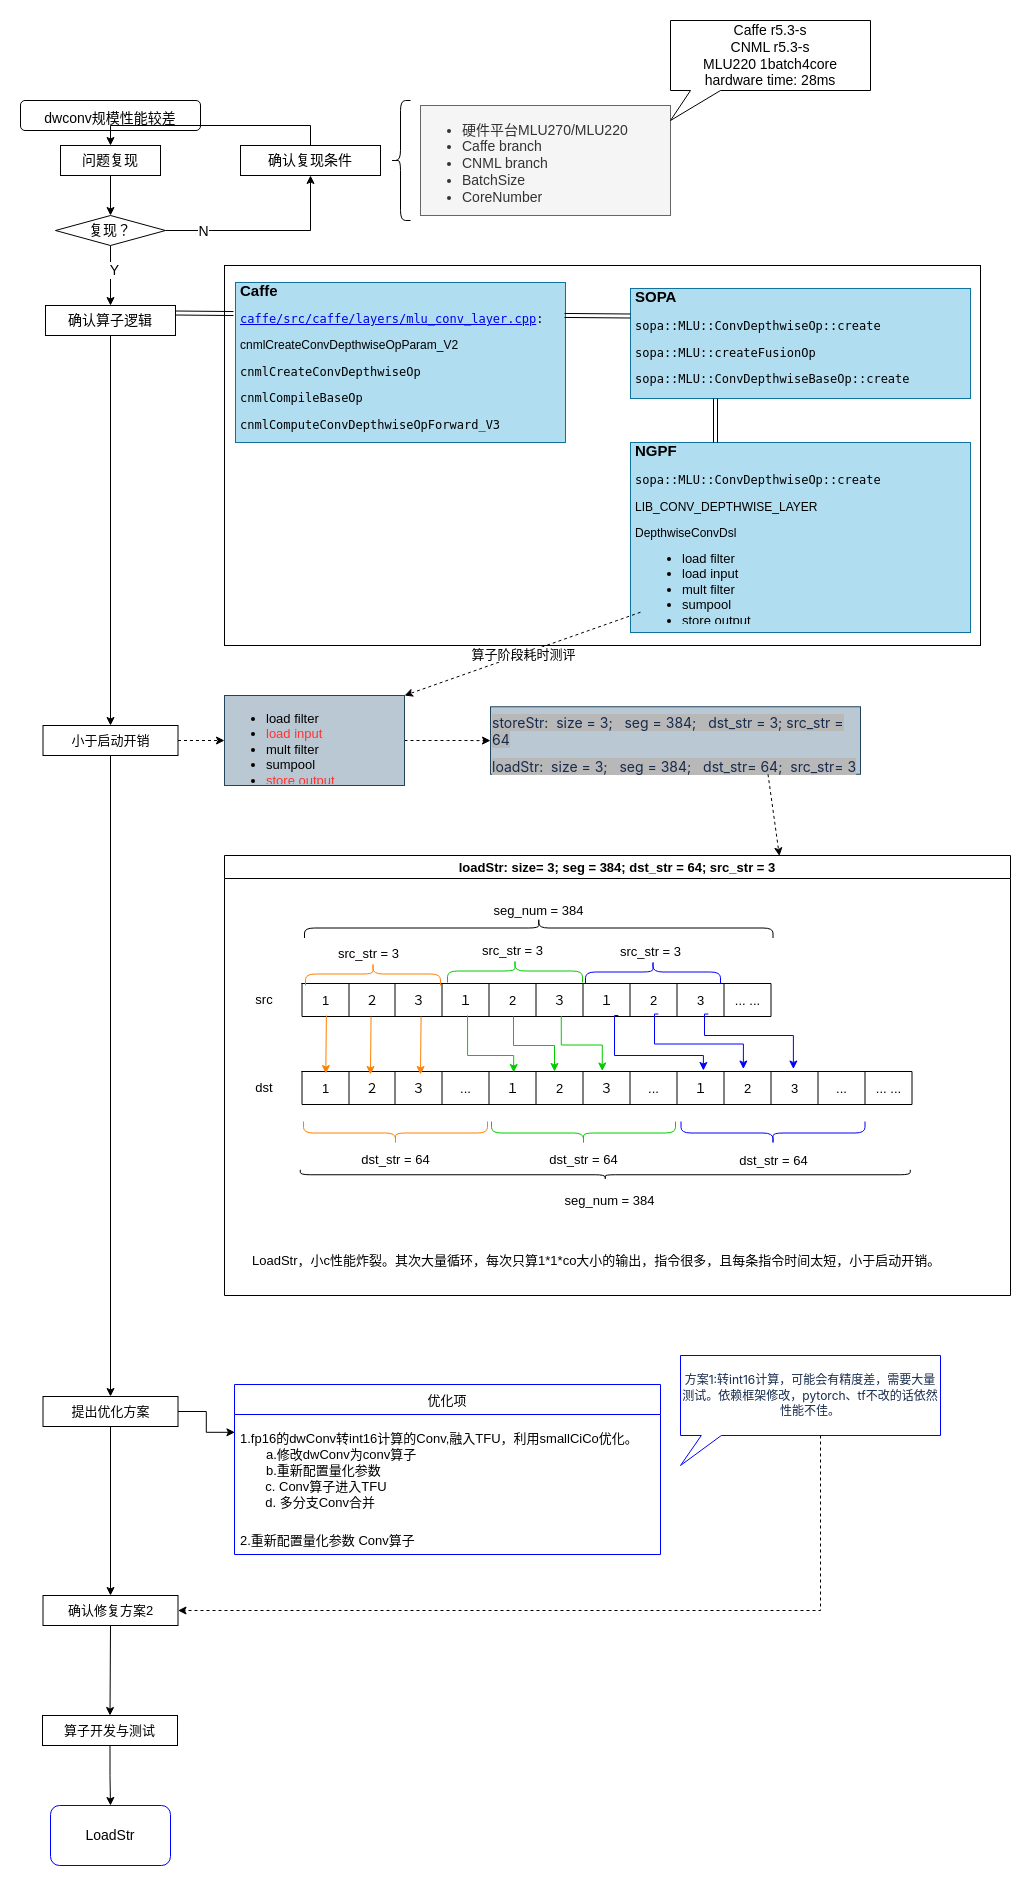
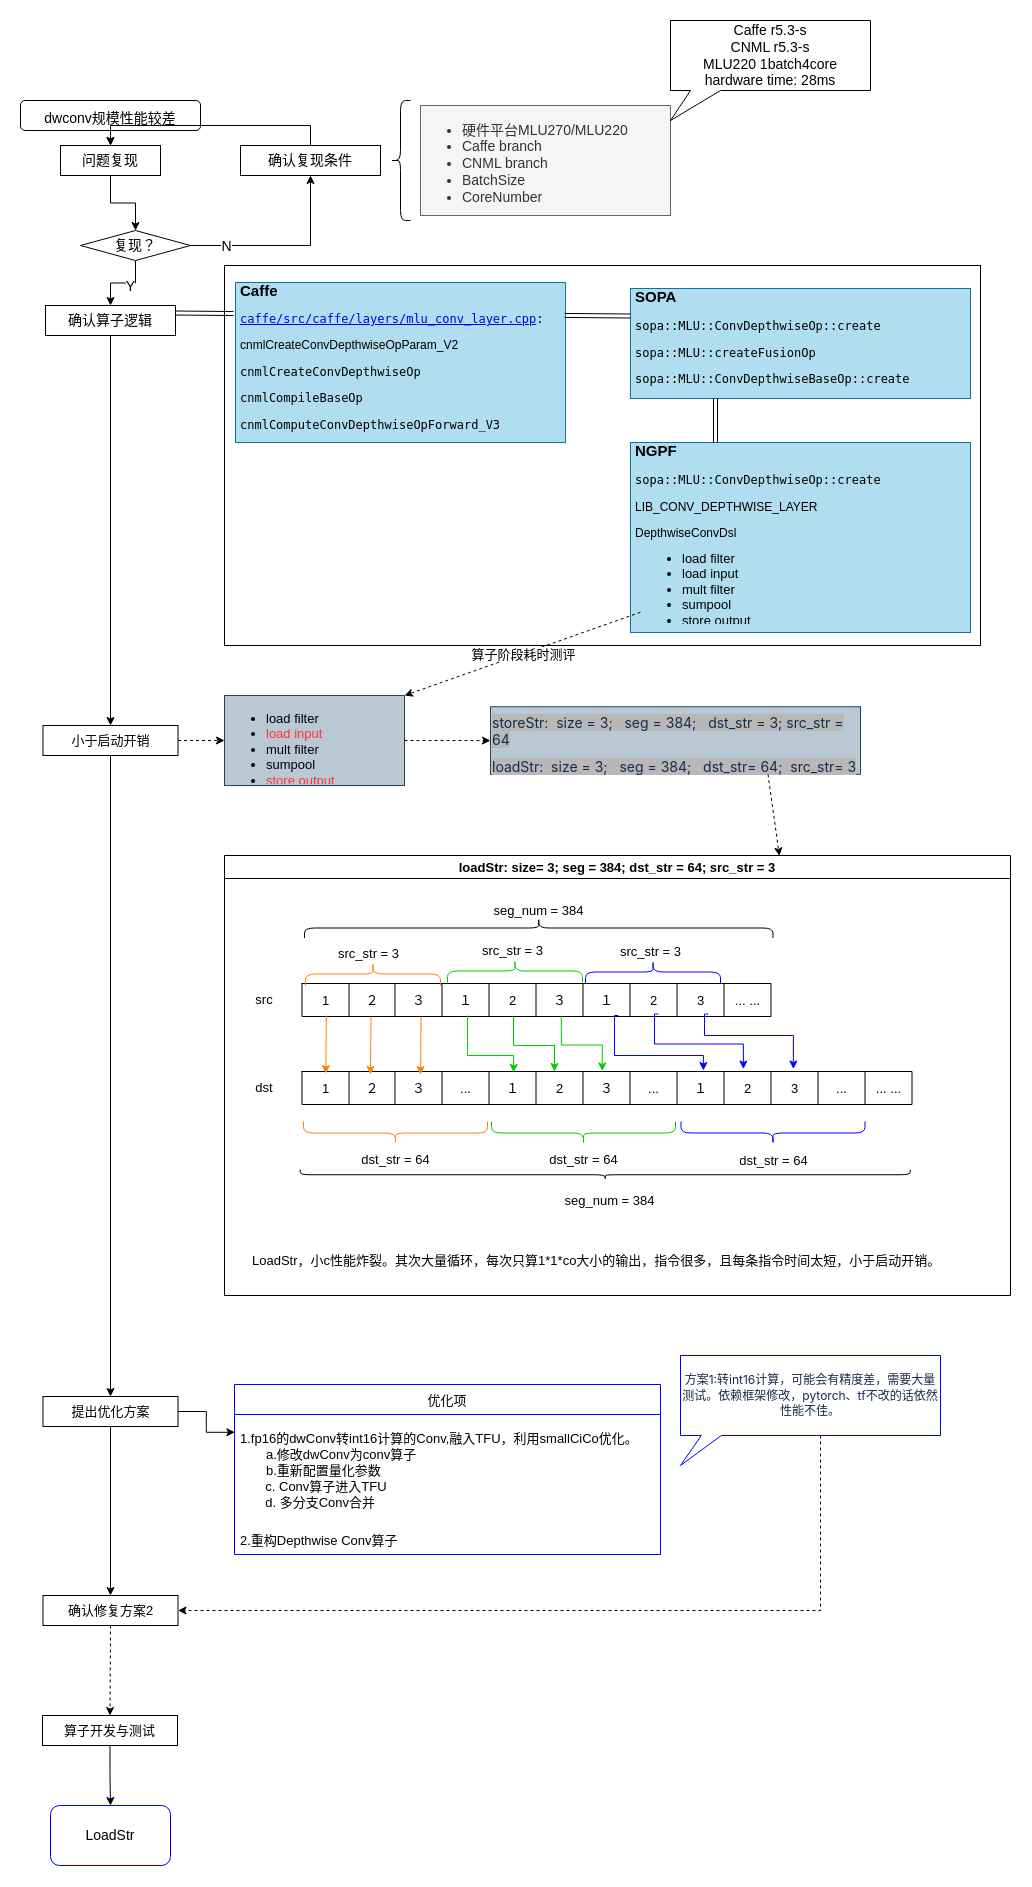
edge "dwconv规模性能较差" -> "问题复现": added
node "复现？": moved (111, 231) -> (136, 246)
node "2.重新配置量化参数 Conv算子": label "2.重新配置量化参数 Conv算子" -> "2.重构Depthwise Conv算子"
edge "确认修复方案2" -> "算子开发与测试": style solid -> dashed
